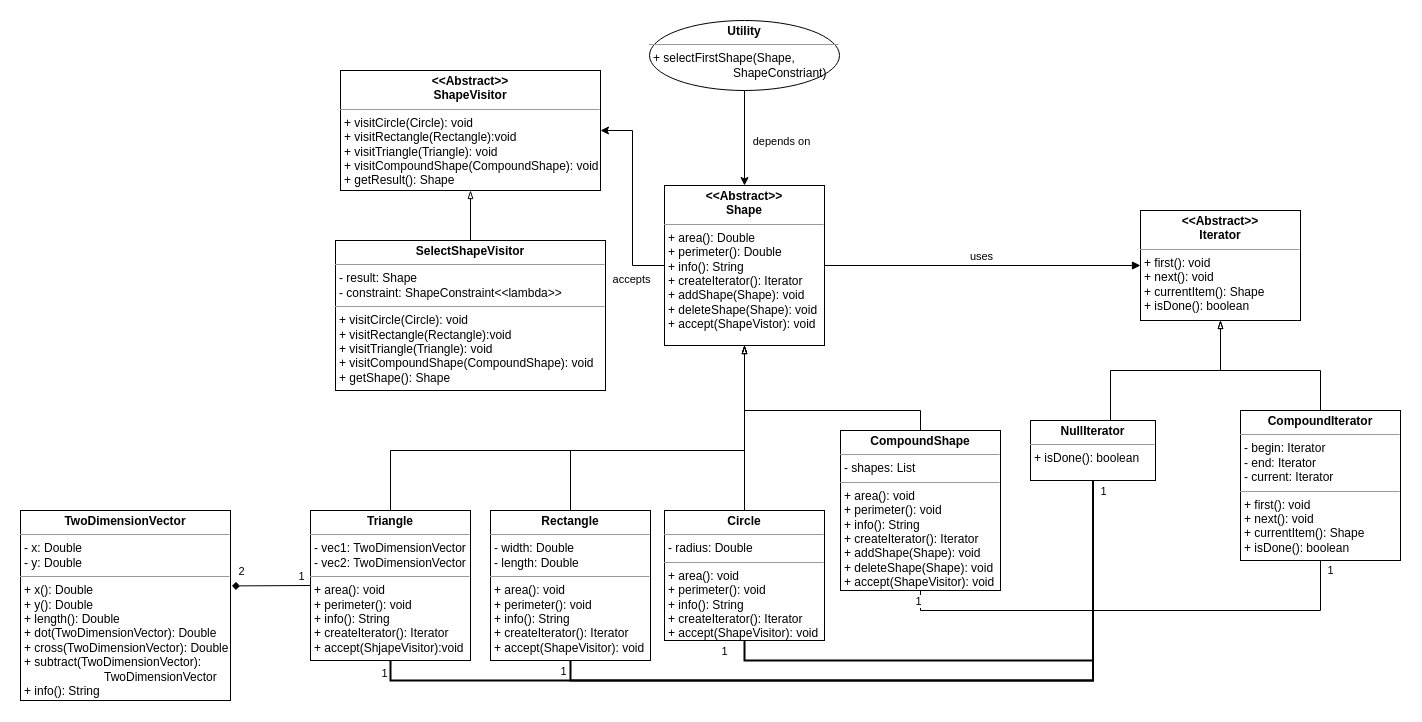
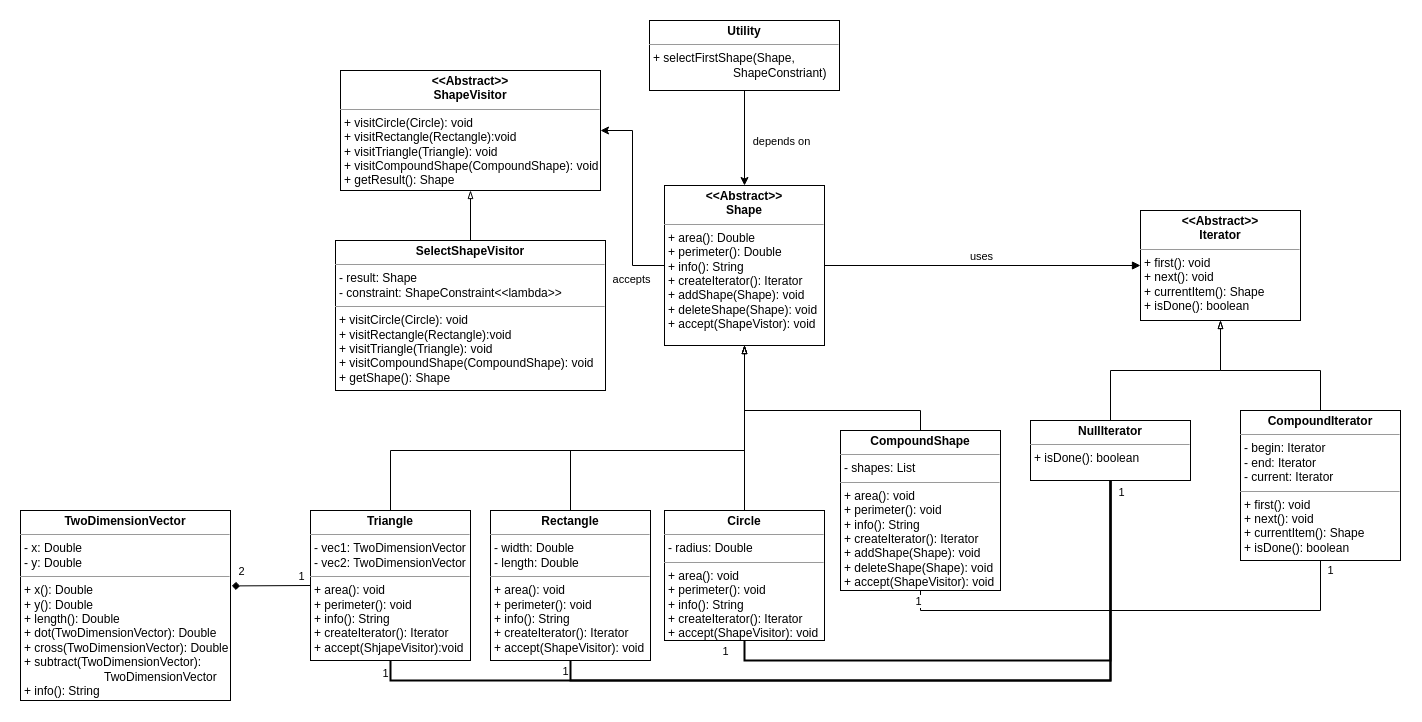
node "Utility + selectFirstShape(Shape, ShapeConstriant)": shape ellipse -> rectangle
node "NullIterator + isDone(): boolean": size 125x60 -> 160x60
